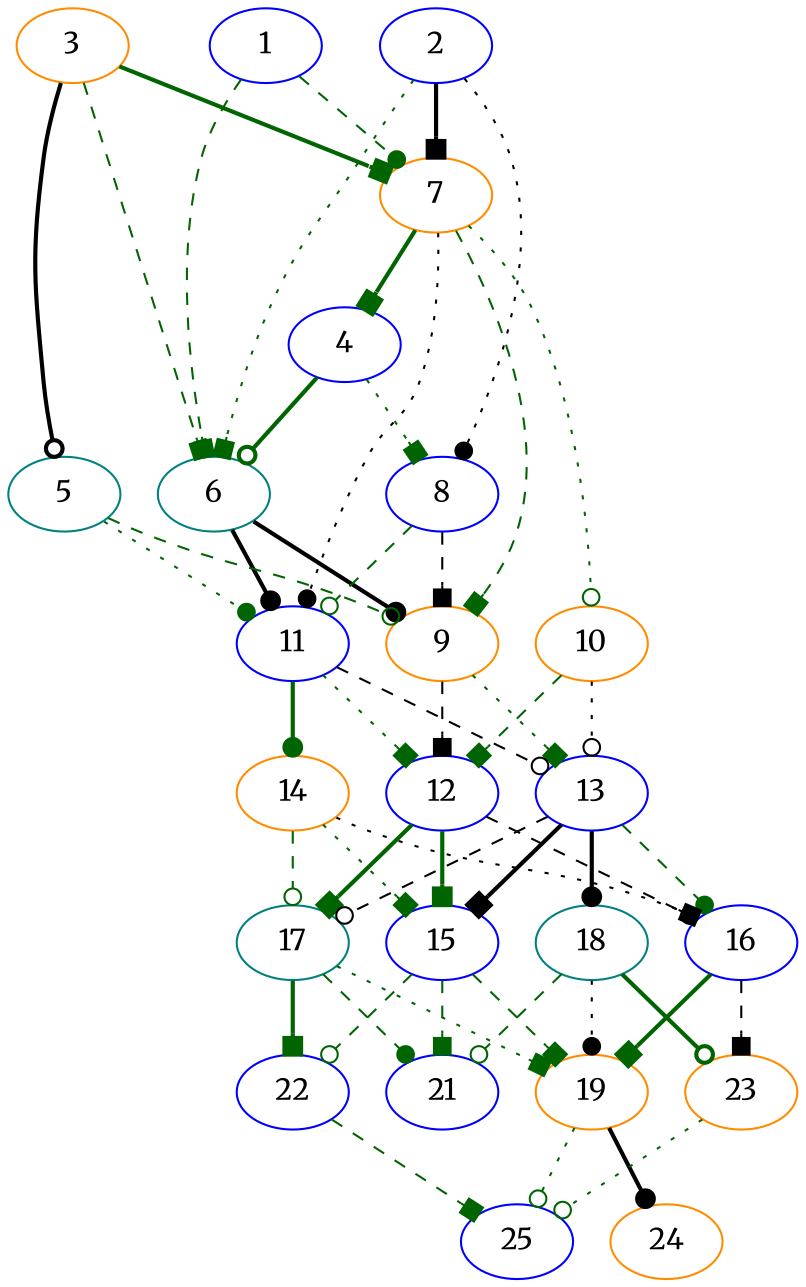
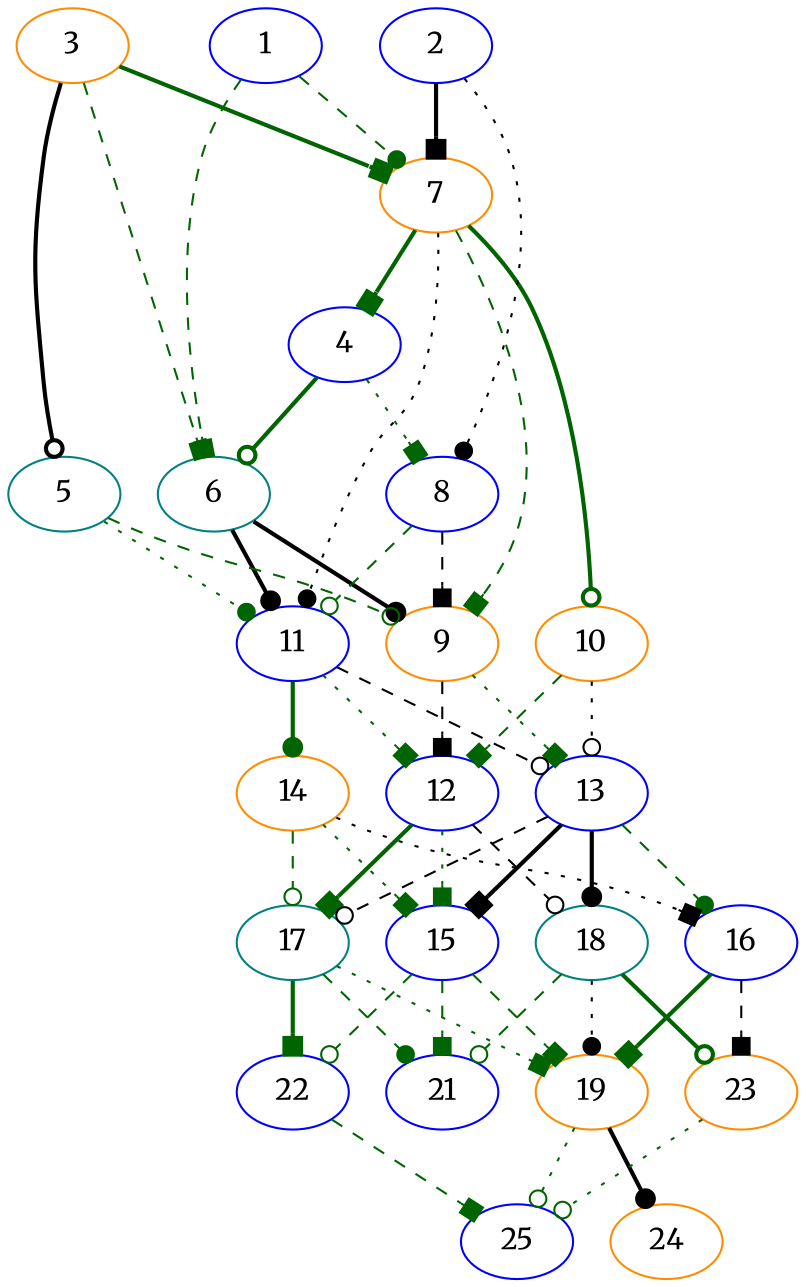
edge "2" -> "6": removed
edge "7" -> "10": style dotted -> bold
edge "12" -> "15": style bold -> dotted
edge "12" -> "16": now "12" -> "18"
